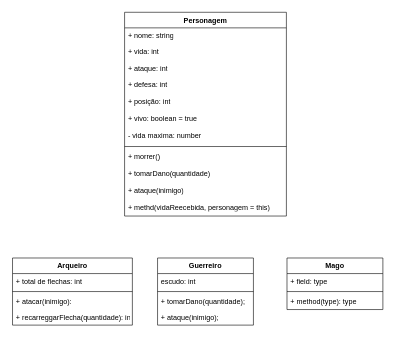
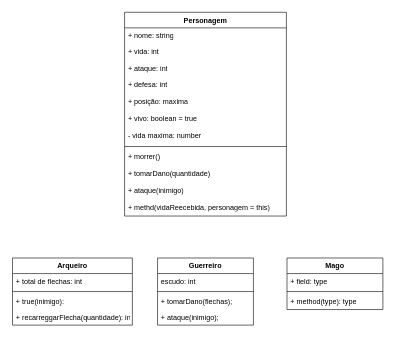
node "+ posição: int": label "+ posição: int" -> "+ posição: maxima"
node "+ atacar(inimigo):": label "+ atacar(inimigo):" -> "+ true(inimigo):"
node "+ tomarDano(quantidade);": label "+ tomarDano(quantidade);" -> "+ tomarDano(flechas);"
